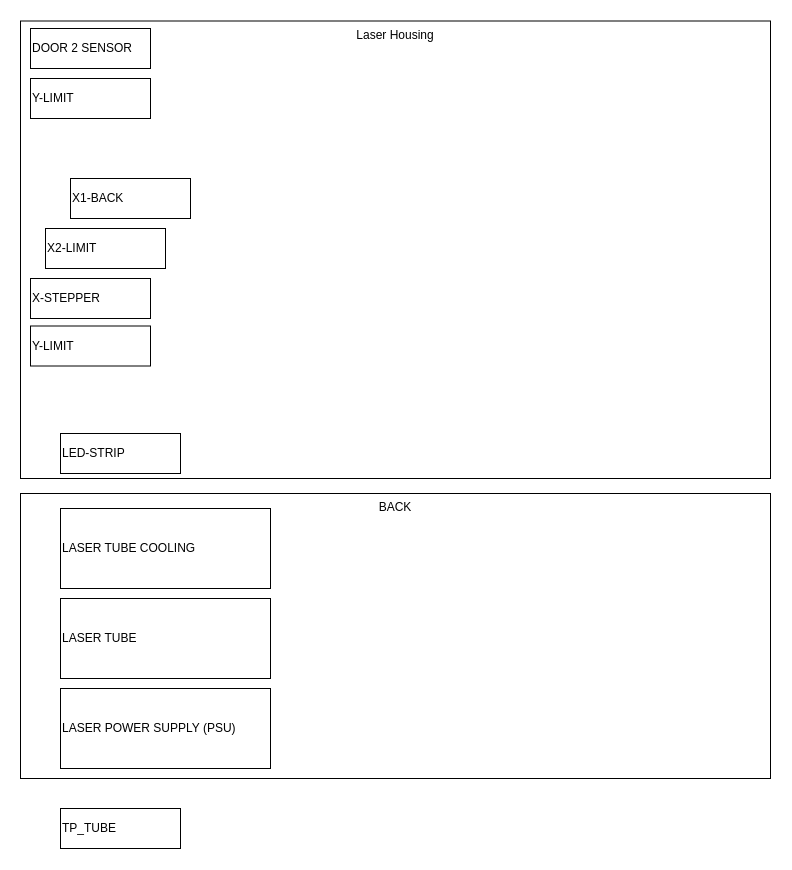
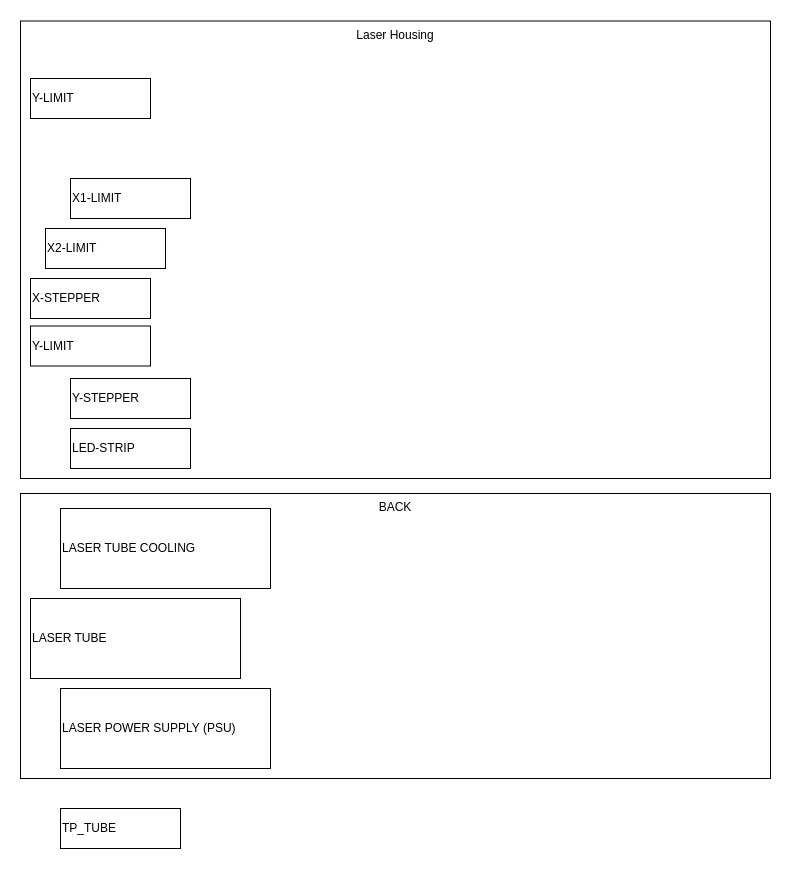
node "DOOR 2 SENSOR": removed
node "X1-BACK": label "X1-BACK" -> "X1-LIMIT"
node "Y-STEPPER": added
node "LED-STRIP": moved (121, 454) -> (131, 449)
node "LASER TUBE": moved (166, 639) -> (136, 639)
